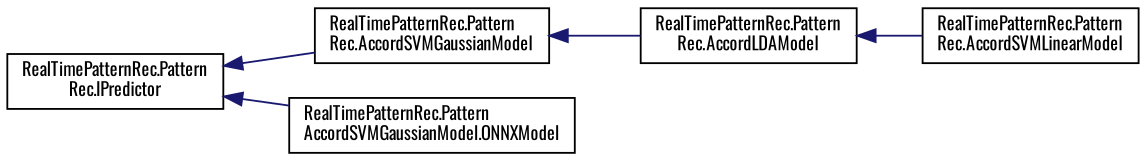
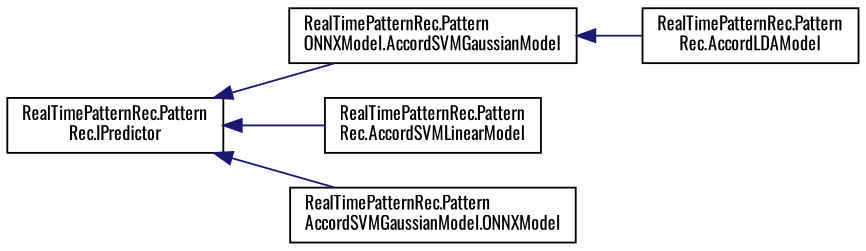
node "RealTimePatternRec.Pattern Rec.AccordSVMGaussianModel": label "RealTimePatternRec.Pattern Rec.AccordSVMGaussianModel" -> "RealTimePatternRec.Pattern ONNXModel.AccordSVMGaussianModel"
edge "RealTimePatternRec.Pattern Rec.AccordSVMLinearModel" -> "RealTimePatternRec.Pattern Rec.AccordLDAModel": now "RealTimePatternRec.Pattern Rec.AccordSVMLinearModel" -> "RealTimePatternRec.Pattern Rec.IPredictor"
